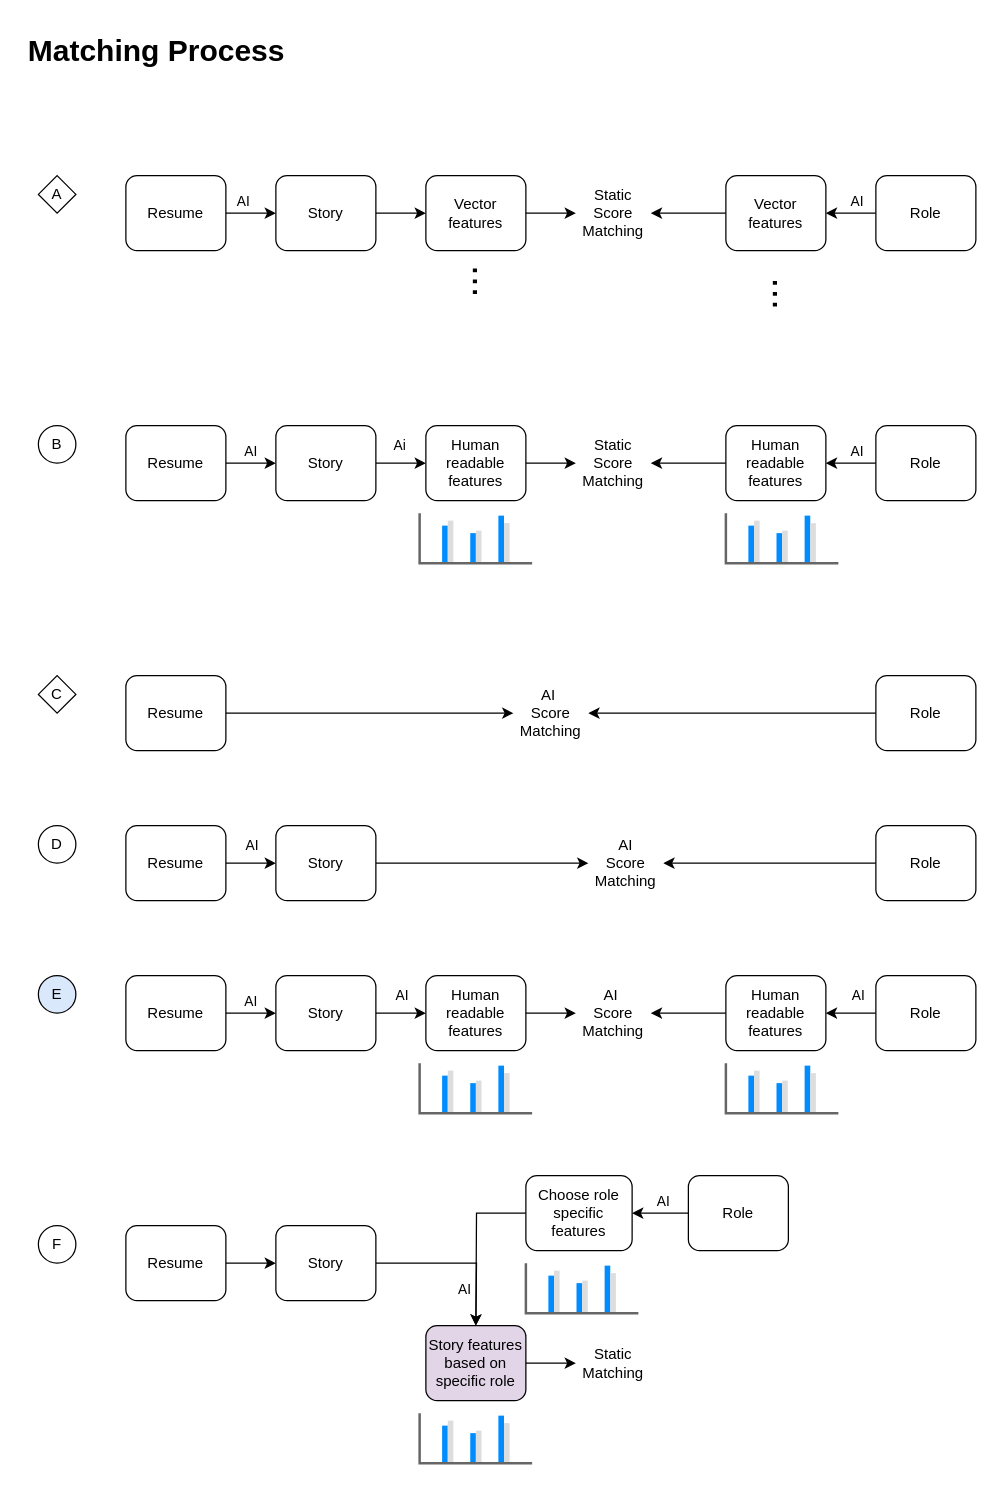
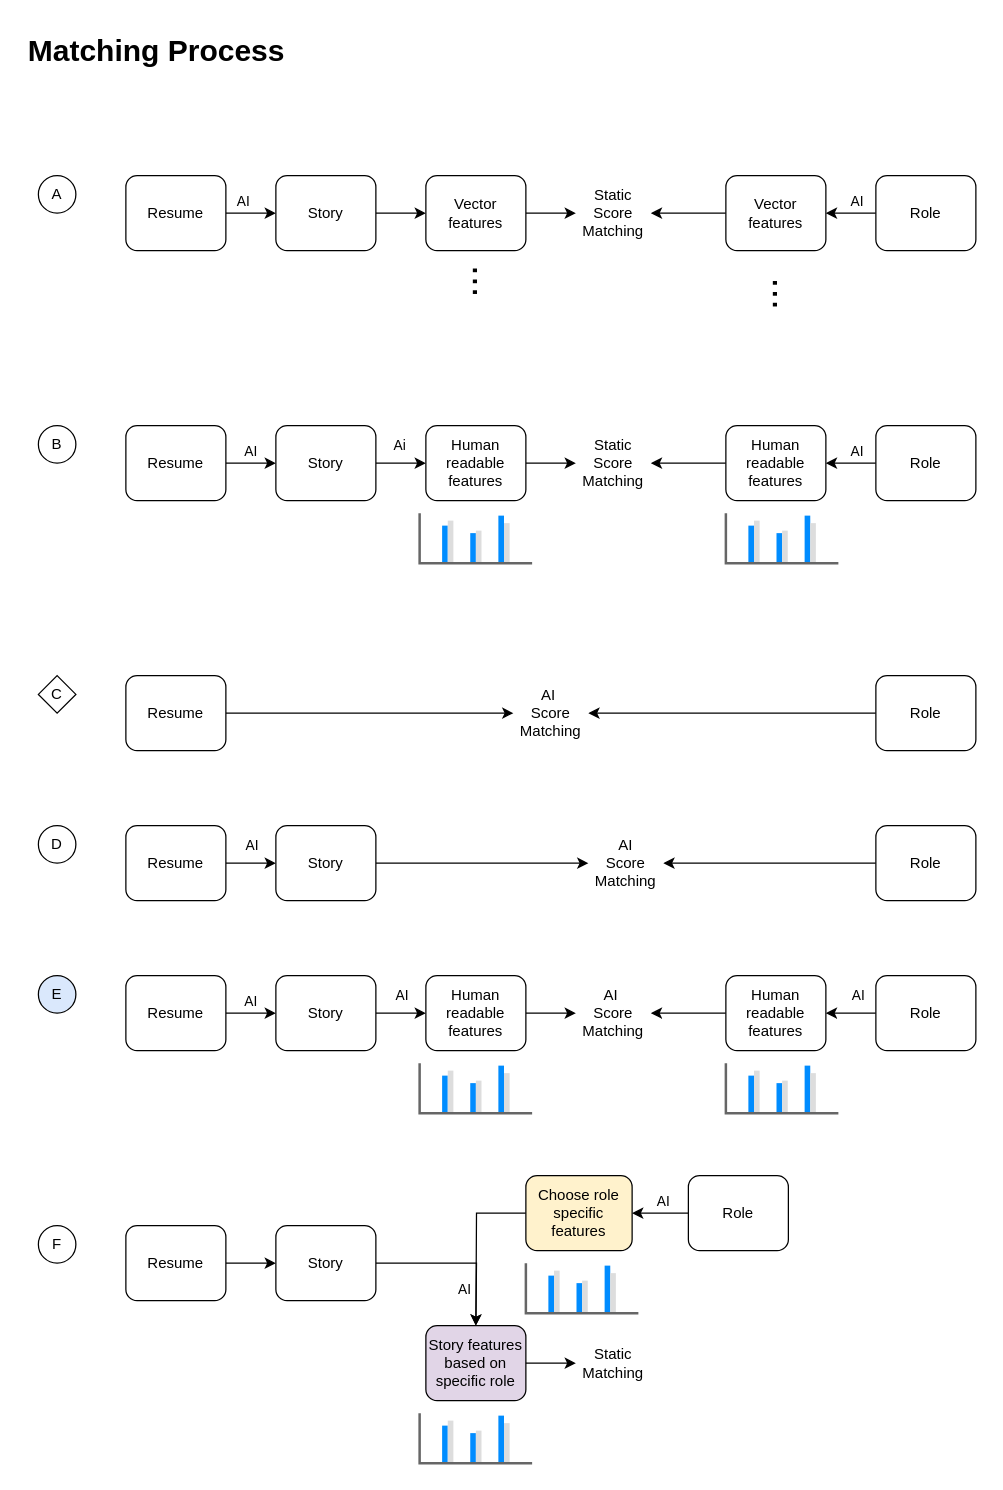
node "A": shape diamond -> ellipse
node "Choose role specific features": fillcolor #ffffff -> #fff2cc
